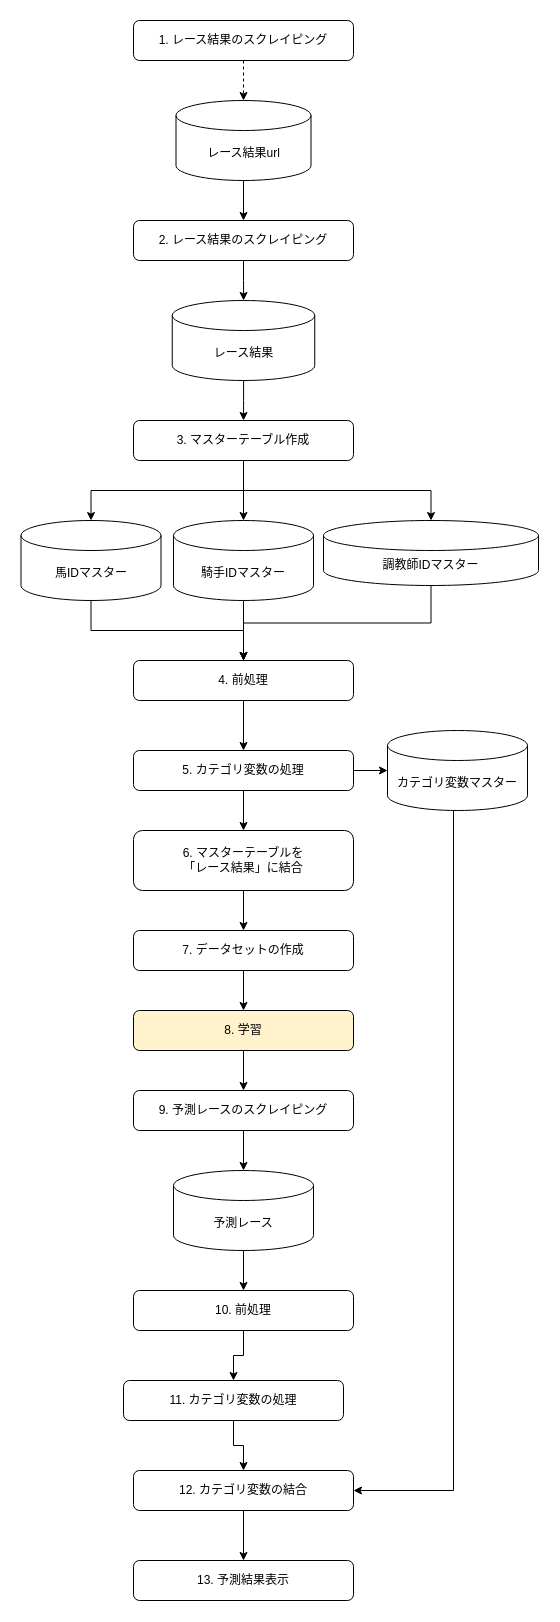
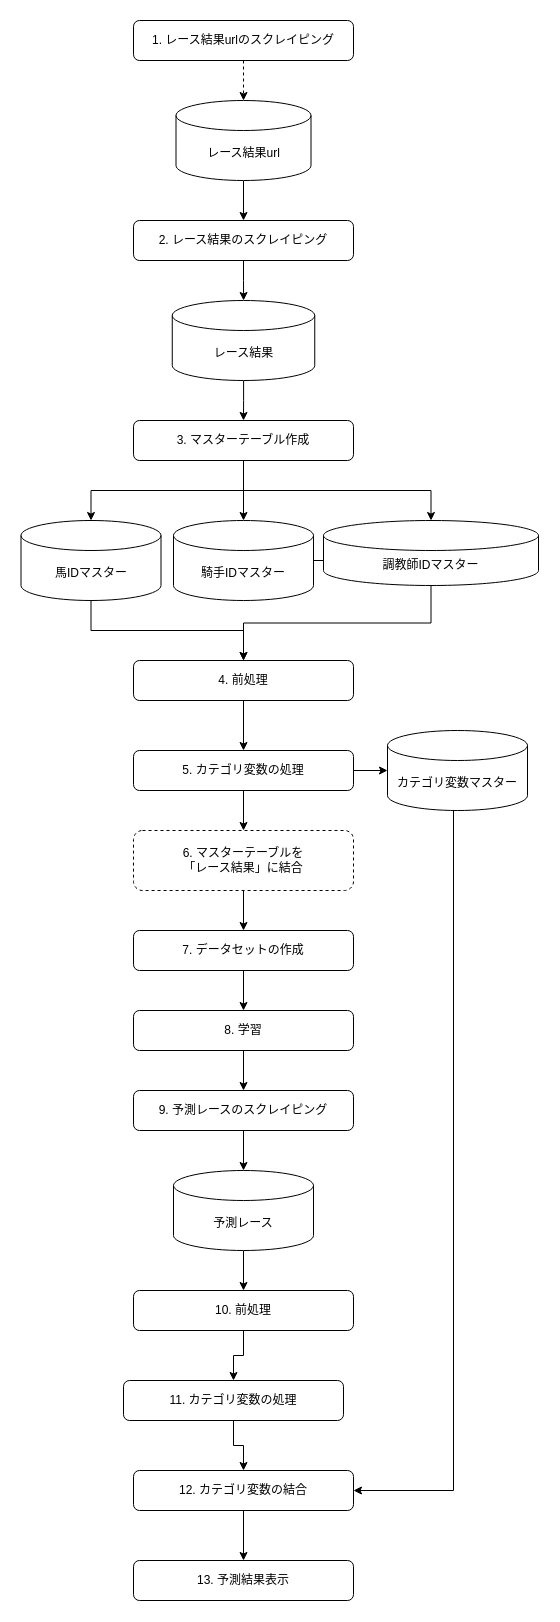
node "1. レース結果のスクレイピング": label "1. レース結果のスクレイピング" -> "1. レース結果urlのスクレイピング"
edge "騎手IDマスター" -> "4. 前処理": now "騎手IDマスター" -> "調教師IDマスター"
node "6. マスターテーブルを 「レース結果」に結合": style solid -> dashed
node "8. 学習": fillcolor #fff2cc -> #ffffff
